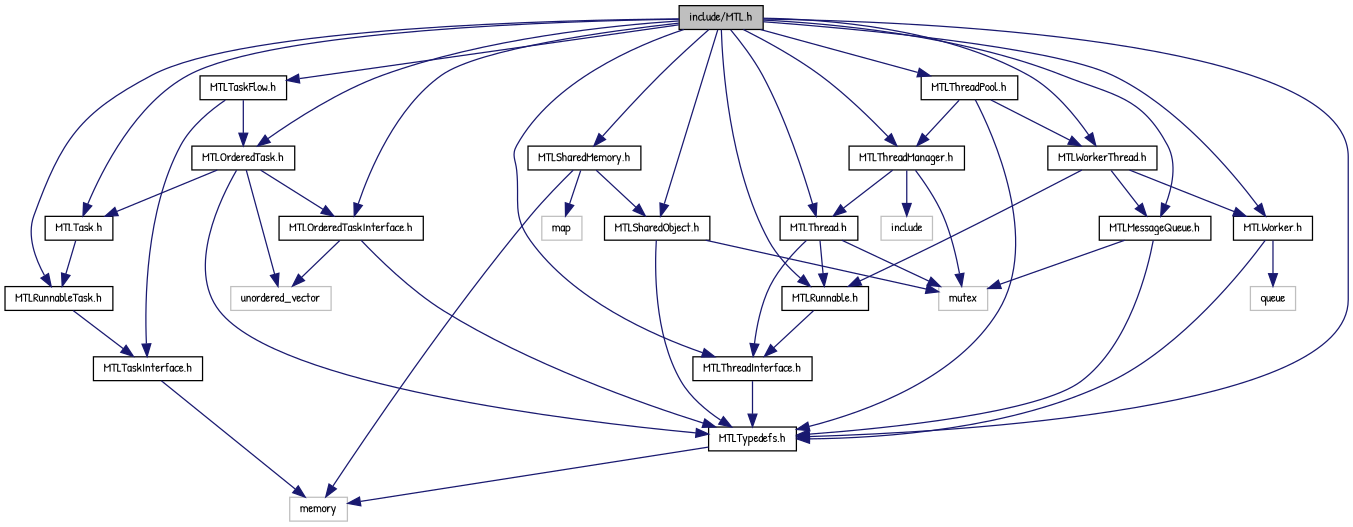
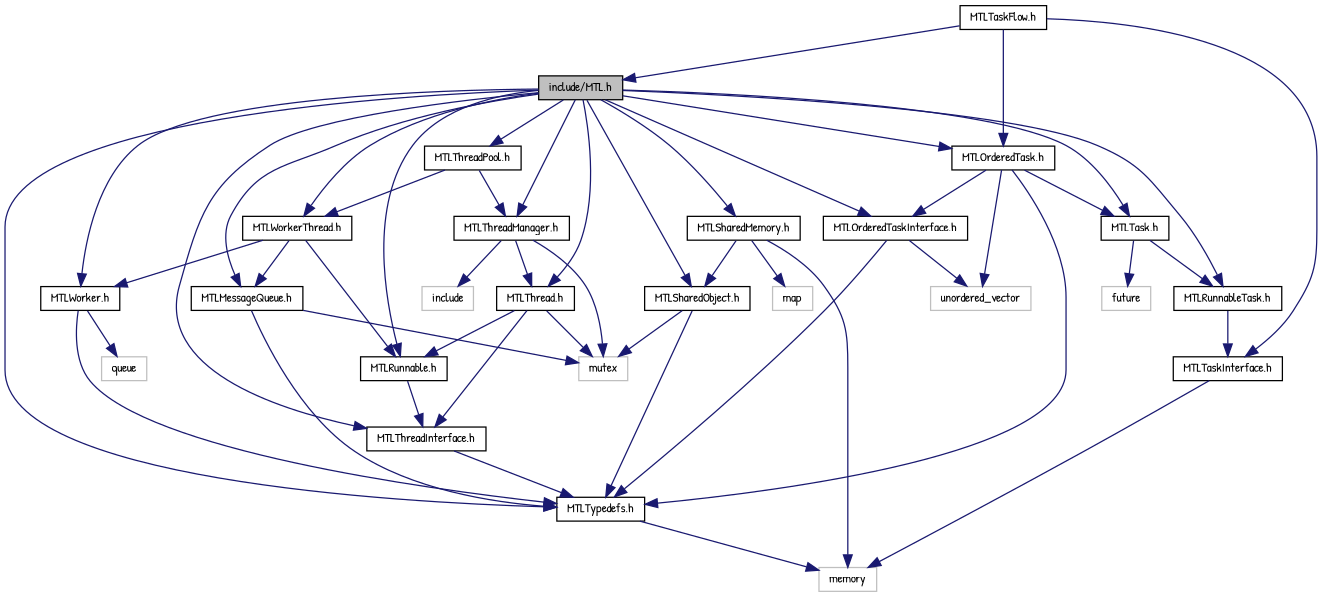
edge "include/MTL.h" -> "MTLTaskFlow.h": reversed
node "future": added
edge "MTLThreadPool.h" -> "MTLTypedefs.h": removed
